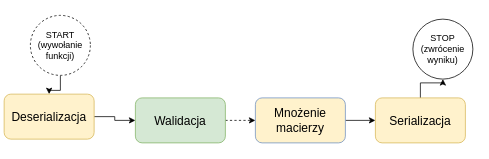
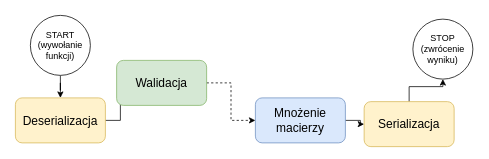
node "START (wywołanie funkcji)": style dashed -> solid
node "Deserializacja": moved (49, 117) -> (60, 120)
node "Walidacja": moved (180, 120) -> (162, 83)
node "Mnożenie macierzy": fillcolor #fff2cc -> #dae8fc
node "Serializacja": moved (420, 120) -> (409, 124)
